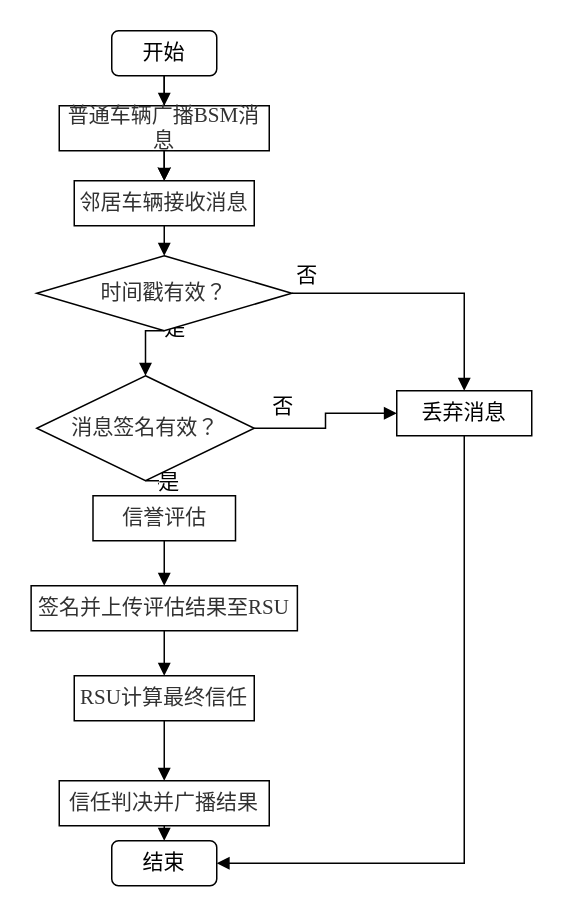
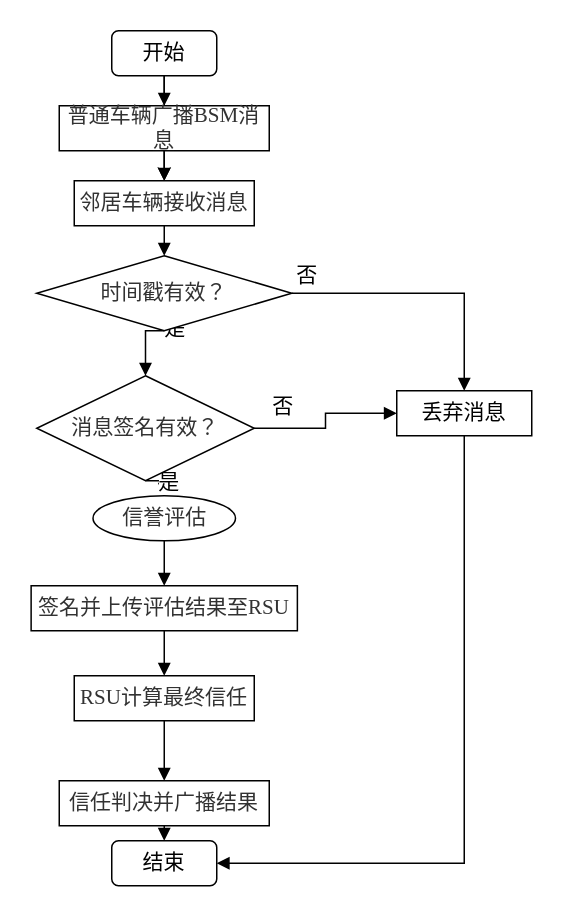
node "信誉评估": shape rectangle -> ellipse
